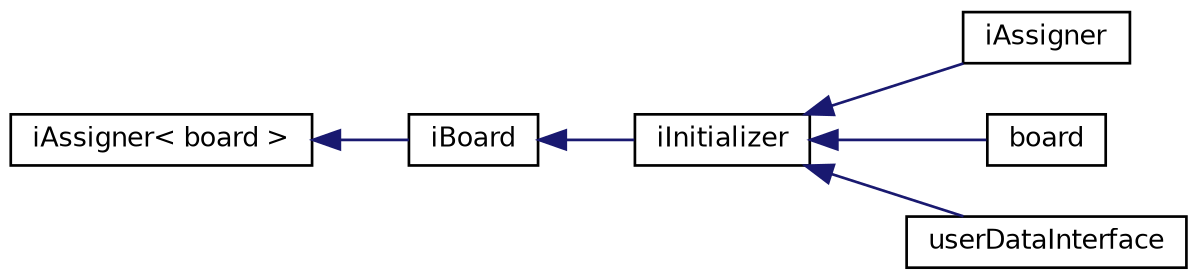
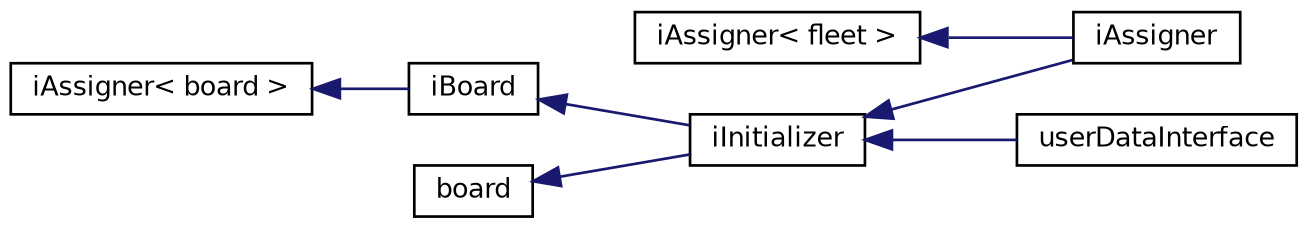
node "iAssigner< fleet >": added
edge "board" -> "iInitializer": reversed
